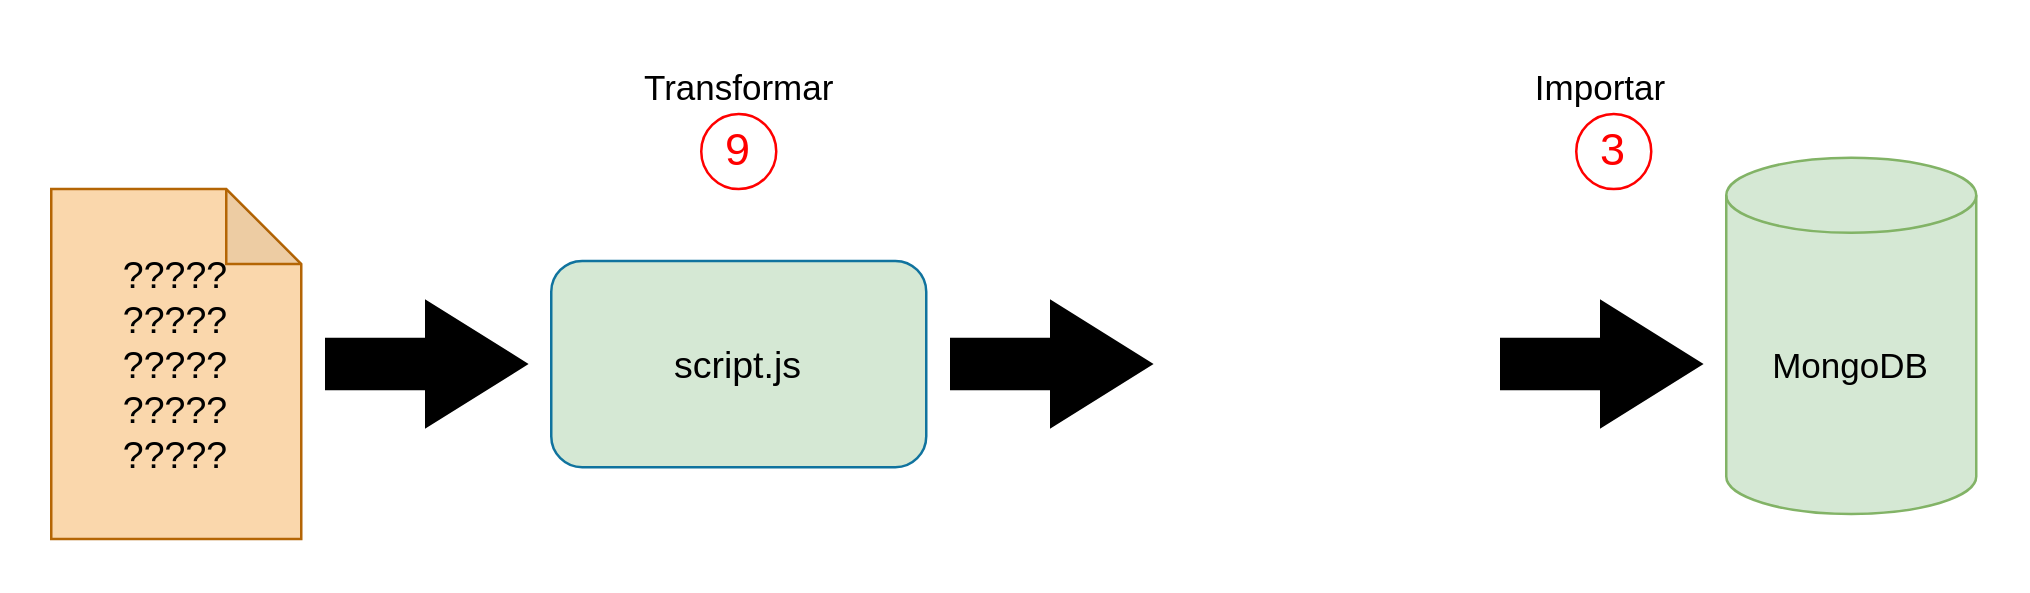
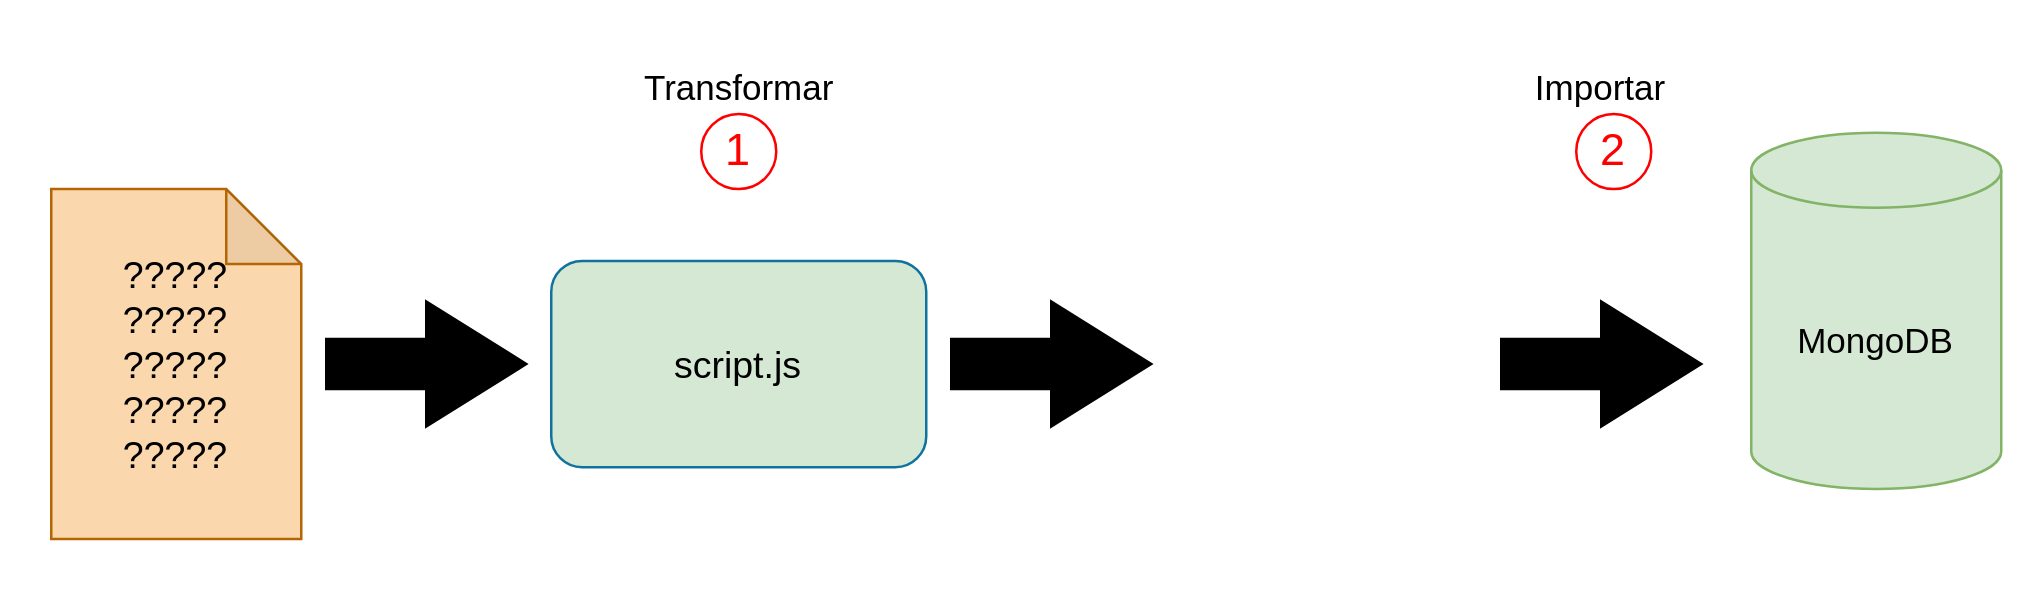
node "9": label "9" -> "1"
node "3": label "3" -> "2"
node "MongoDB": moved (1851, 336) -> (1876, 311)
